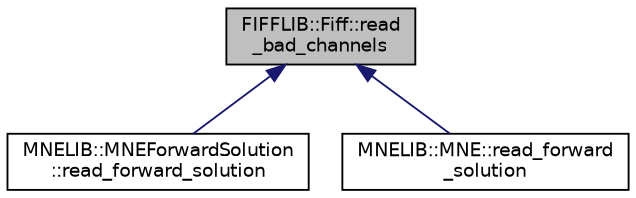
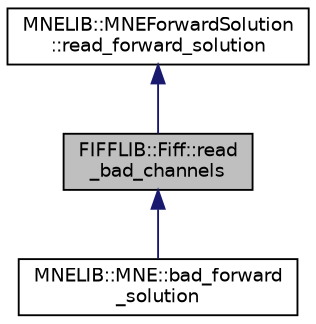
edge "MNELIB::MNEForwardSolution ::read_forward_solution" -> "FIFFLIB::Fiff::read _bad_channels": reversed
node "MNELIB::MNE::read_forward _solution": label "MNELIB::MNE::read_forward _solution" -> "MNELIB::MNE::bad_forward _solution"
